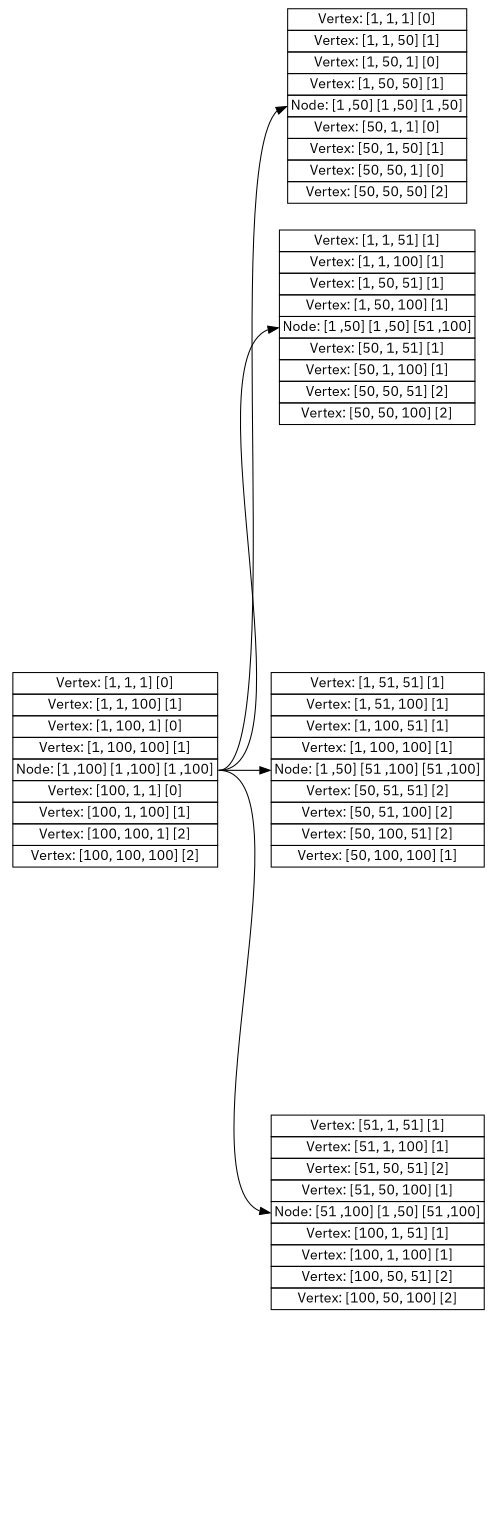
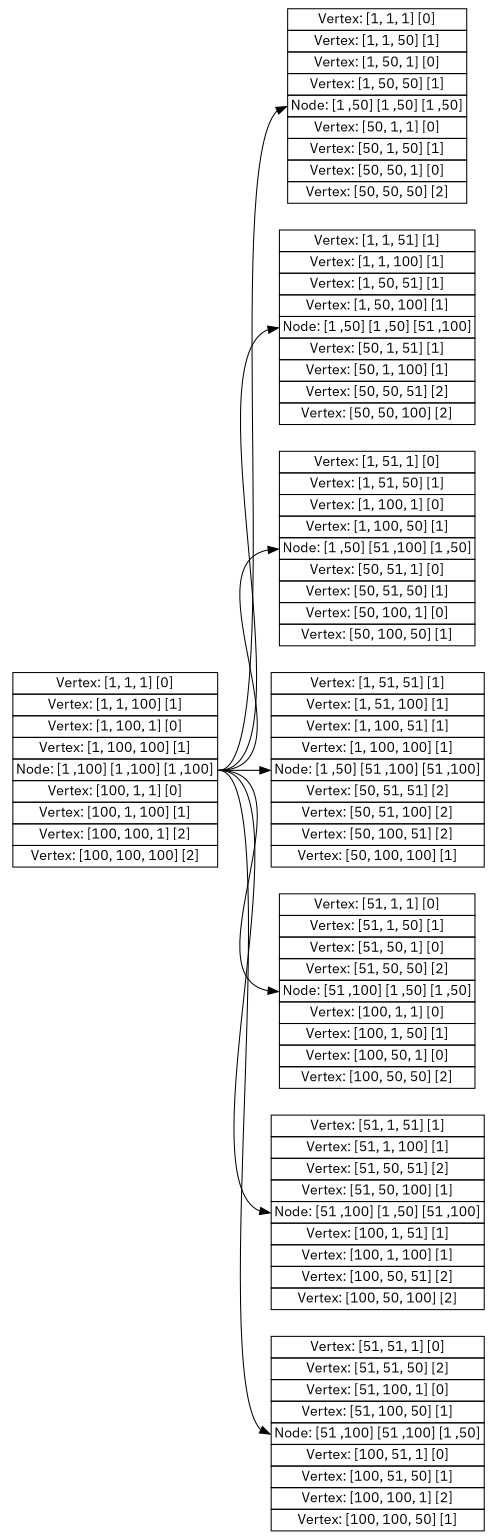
node "Vertex: [1, 51, 1] [0]": added
node "Vertex: [51, 1, 1] [0]": added
node "Vertex: [51, 51, 1] [0]": added
